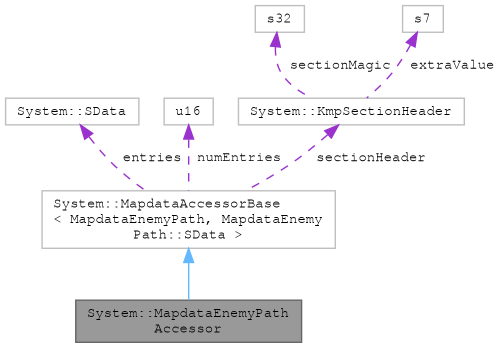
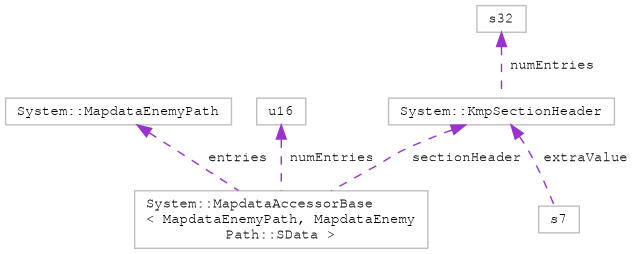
edge "System::KmpSectionHeader" -> "s32": label " sectionMagic" -> " numEntries"
edge "System::KmpSectionHeader" -> "s7": reversed
node "System::SData": label "System::SData" -> "System::MapdataEnemyPath"
node "System::MapdataEnemyPath Accessor": removed
